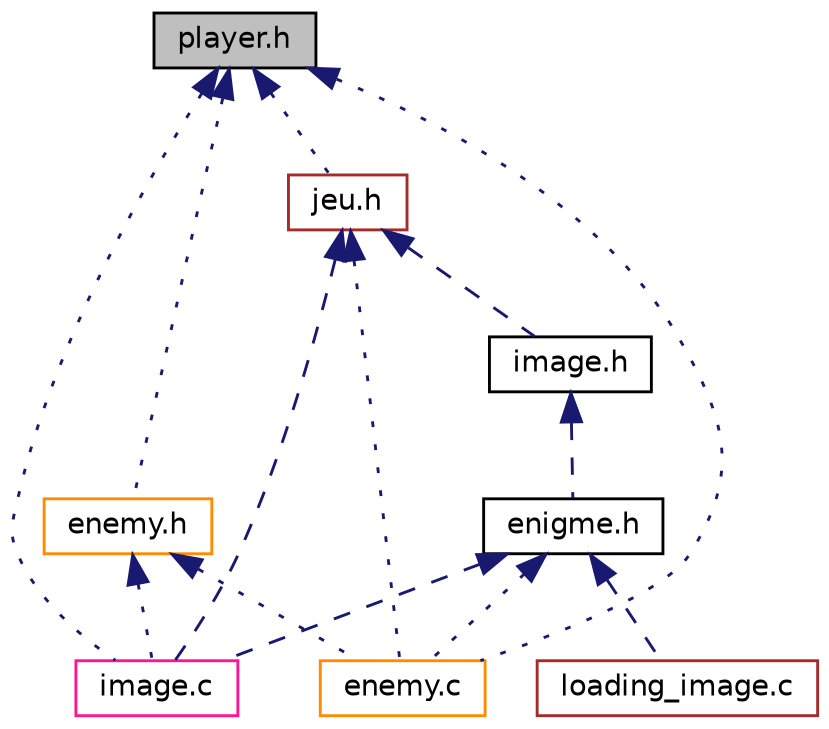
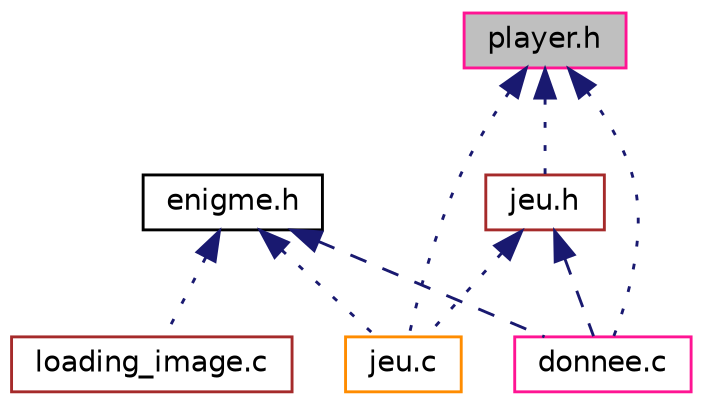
node "player.h": color black -> deeppink
node "image.h": removed
node "enemy.h": removed
edge "loading_image.c" -> "enigme.h": style dashed -> dotted
node "image.c": label "image.c" -> "donnee.c"
node "enemy.c": label "enemy.c" -> "jeu.c"
